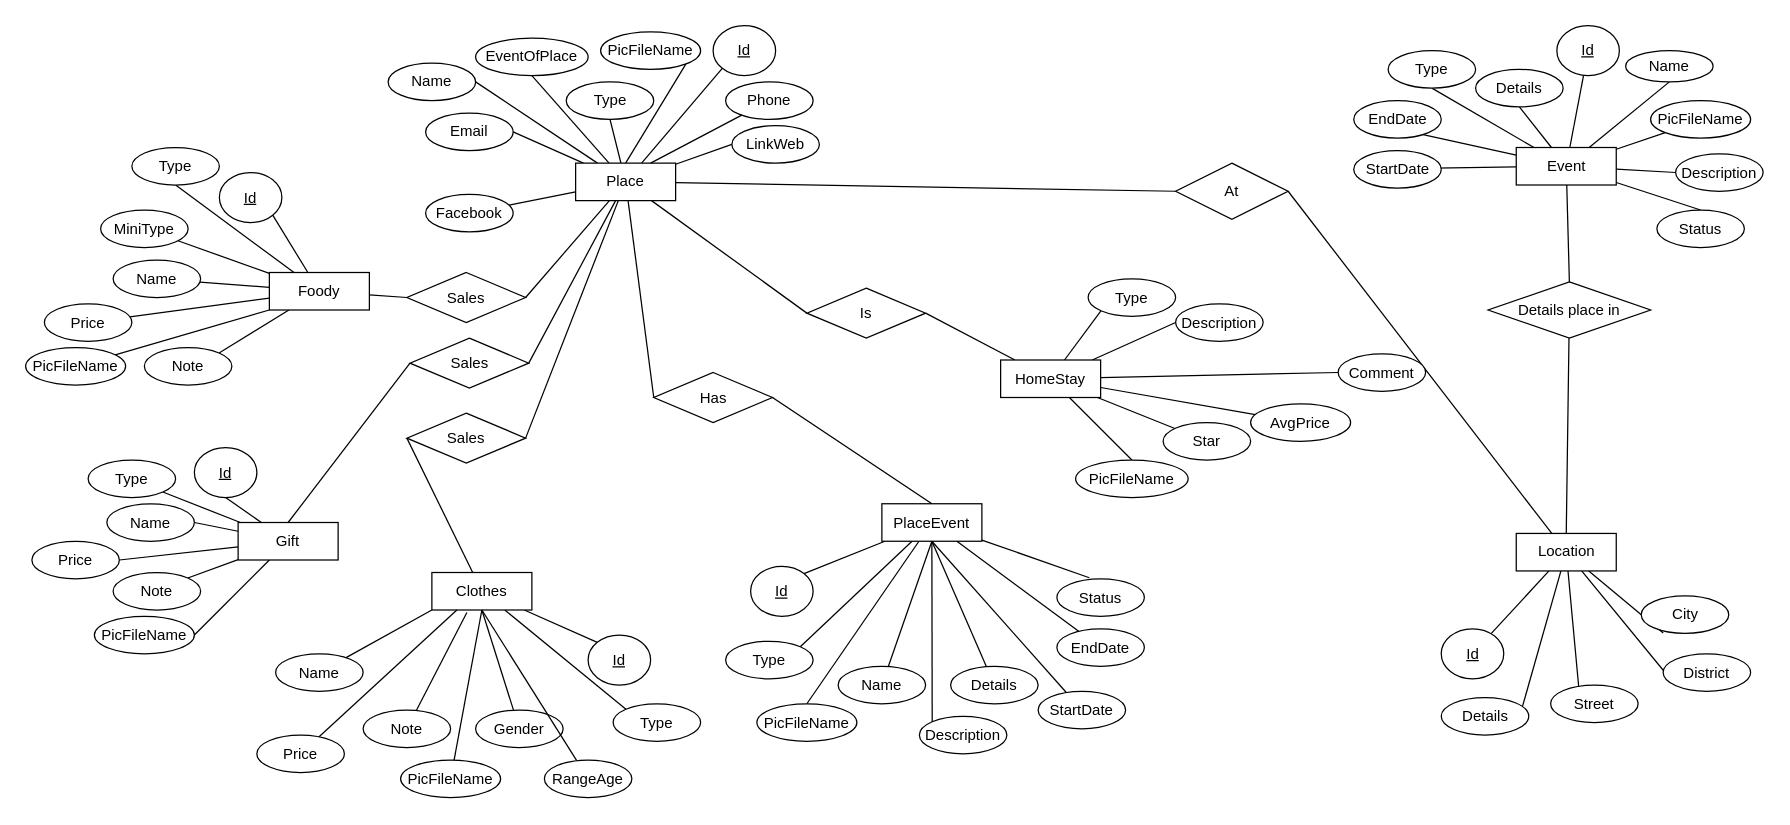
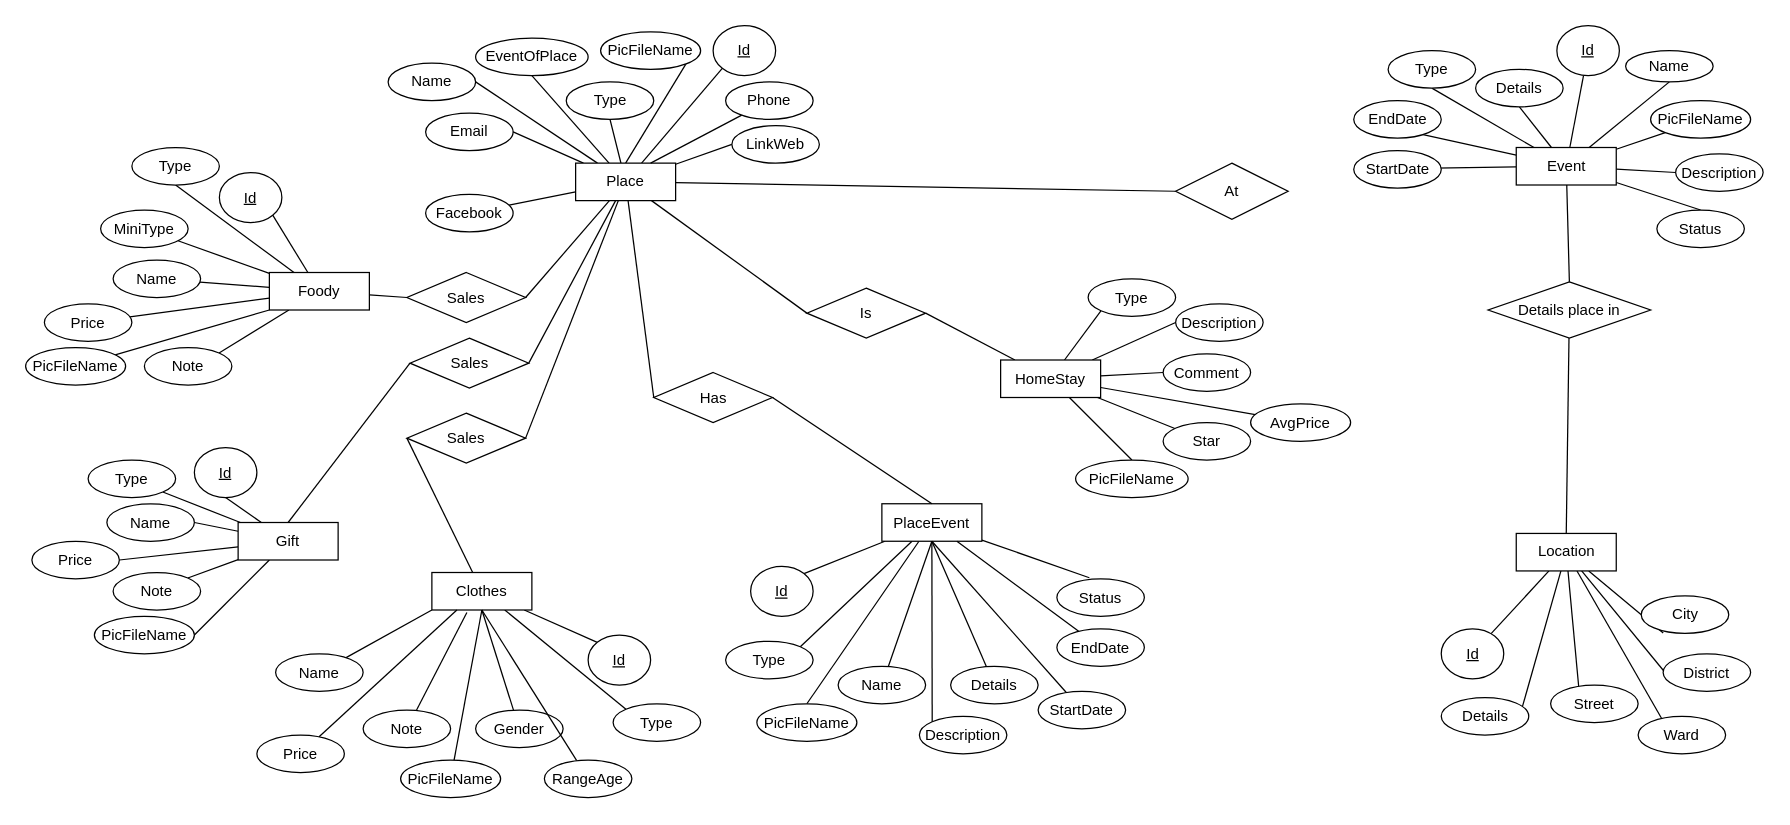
edge "At" -- "Location": removed
node "Comment": moved (1382, 373) -> (1207, 373)
edge "Location" -- "Ward": added
node "Ward": added
